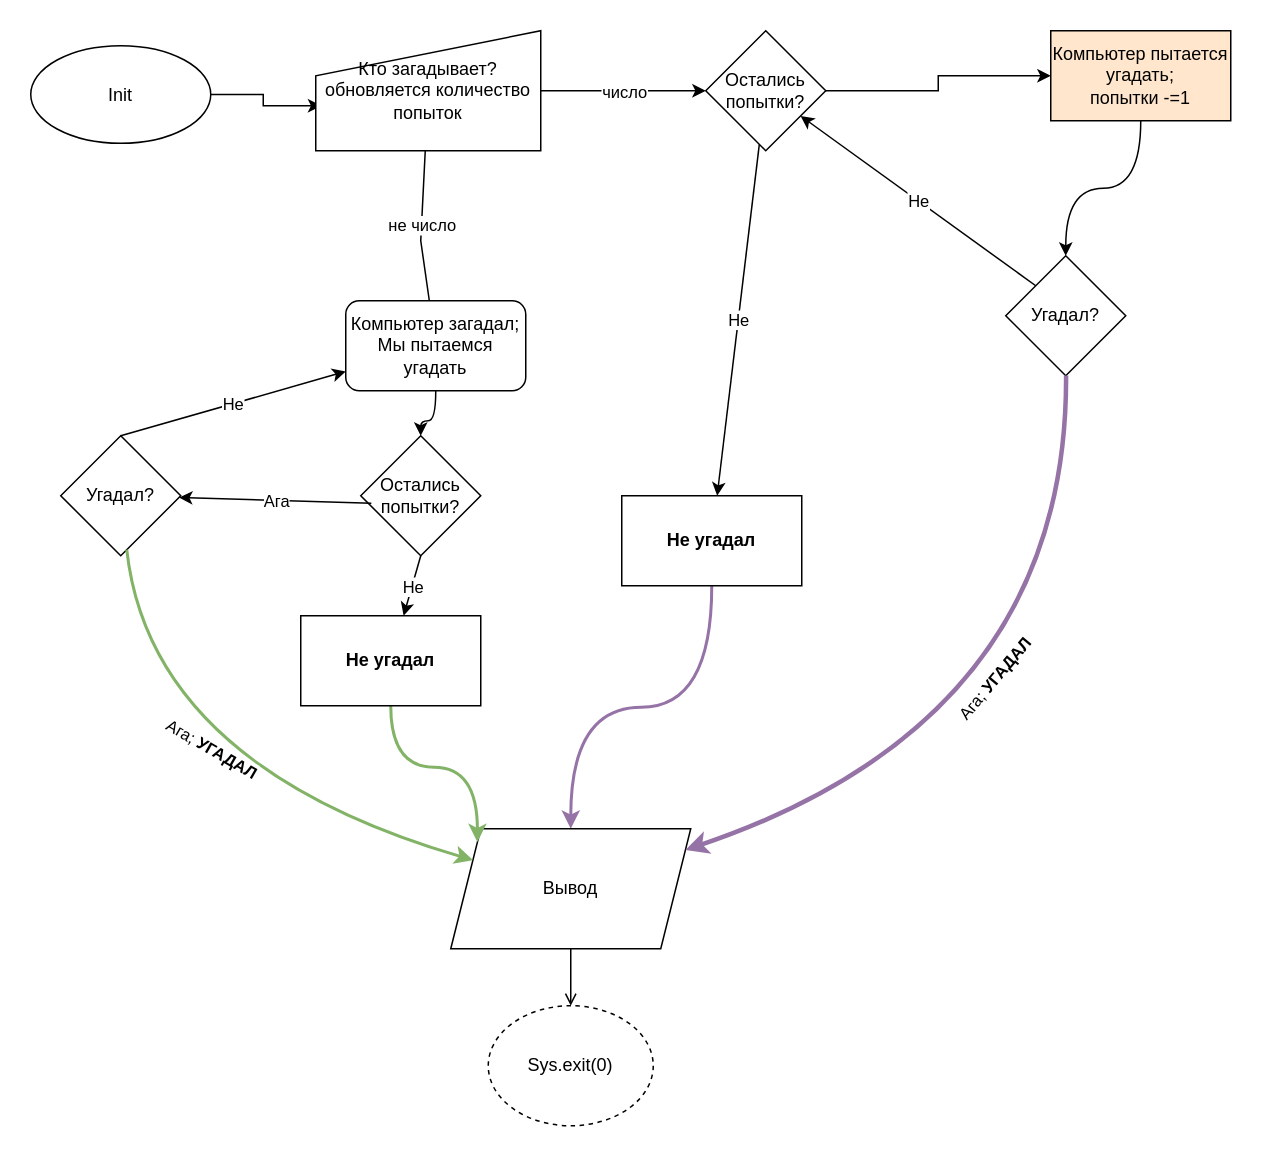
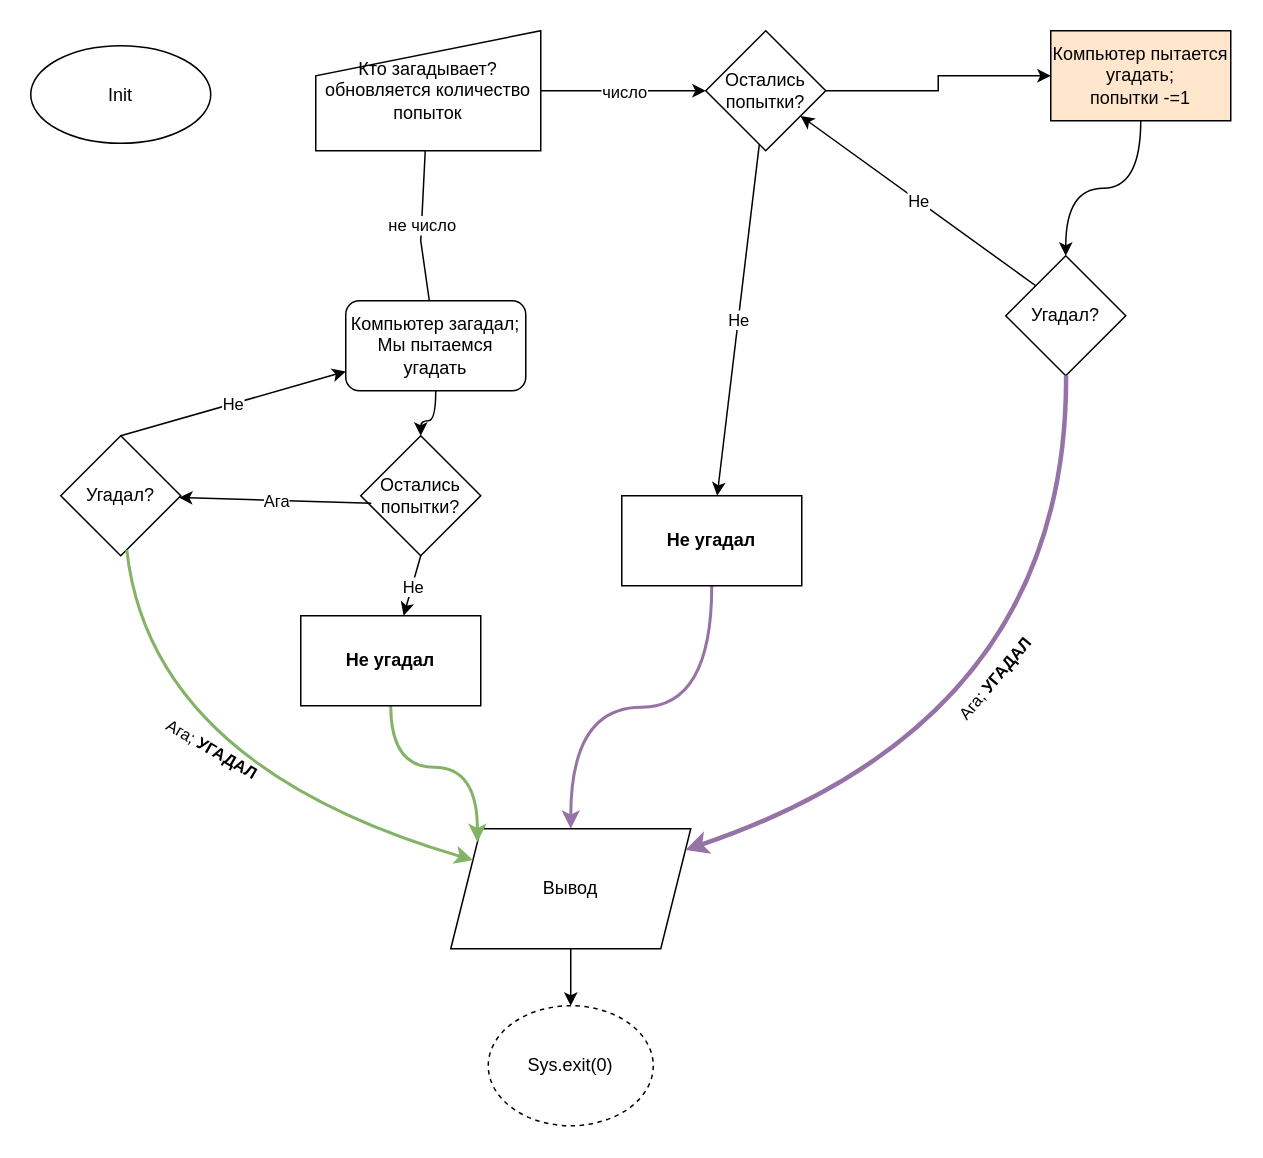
edge "Init" -> "Кто загадывает?обновляется количество попыток": removed
edge "Вывод" -> "Sys.exit(0)": arrowhead open -> classic
